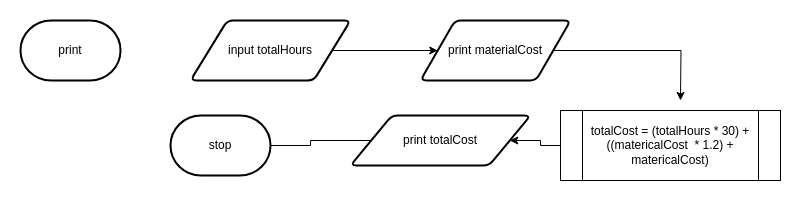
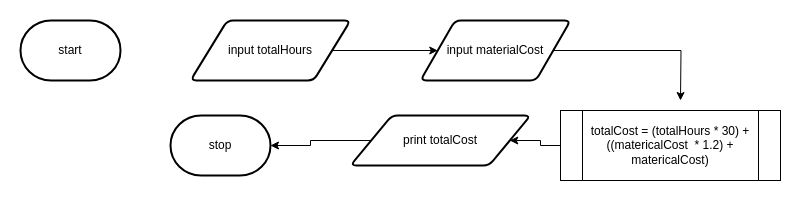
node "print": label "print" -> "start"
node "print materialCost": label "print materialCost" -> "input materialCost"
edge "print totalCost" -- "stop": arrowhead none -> classic
